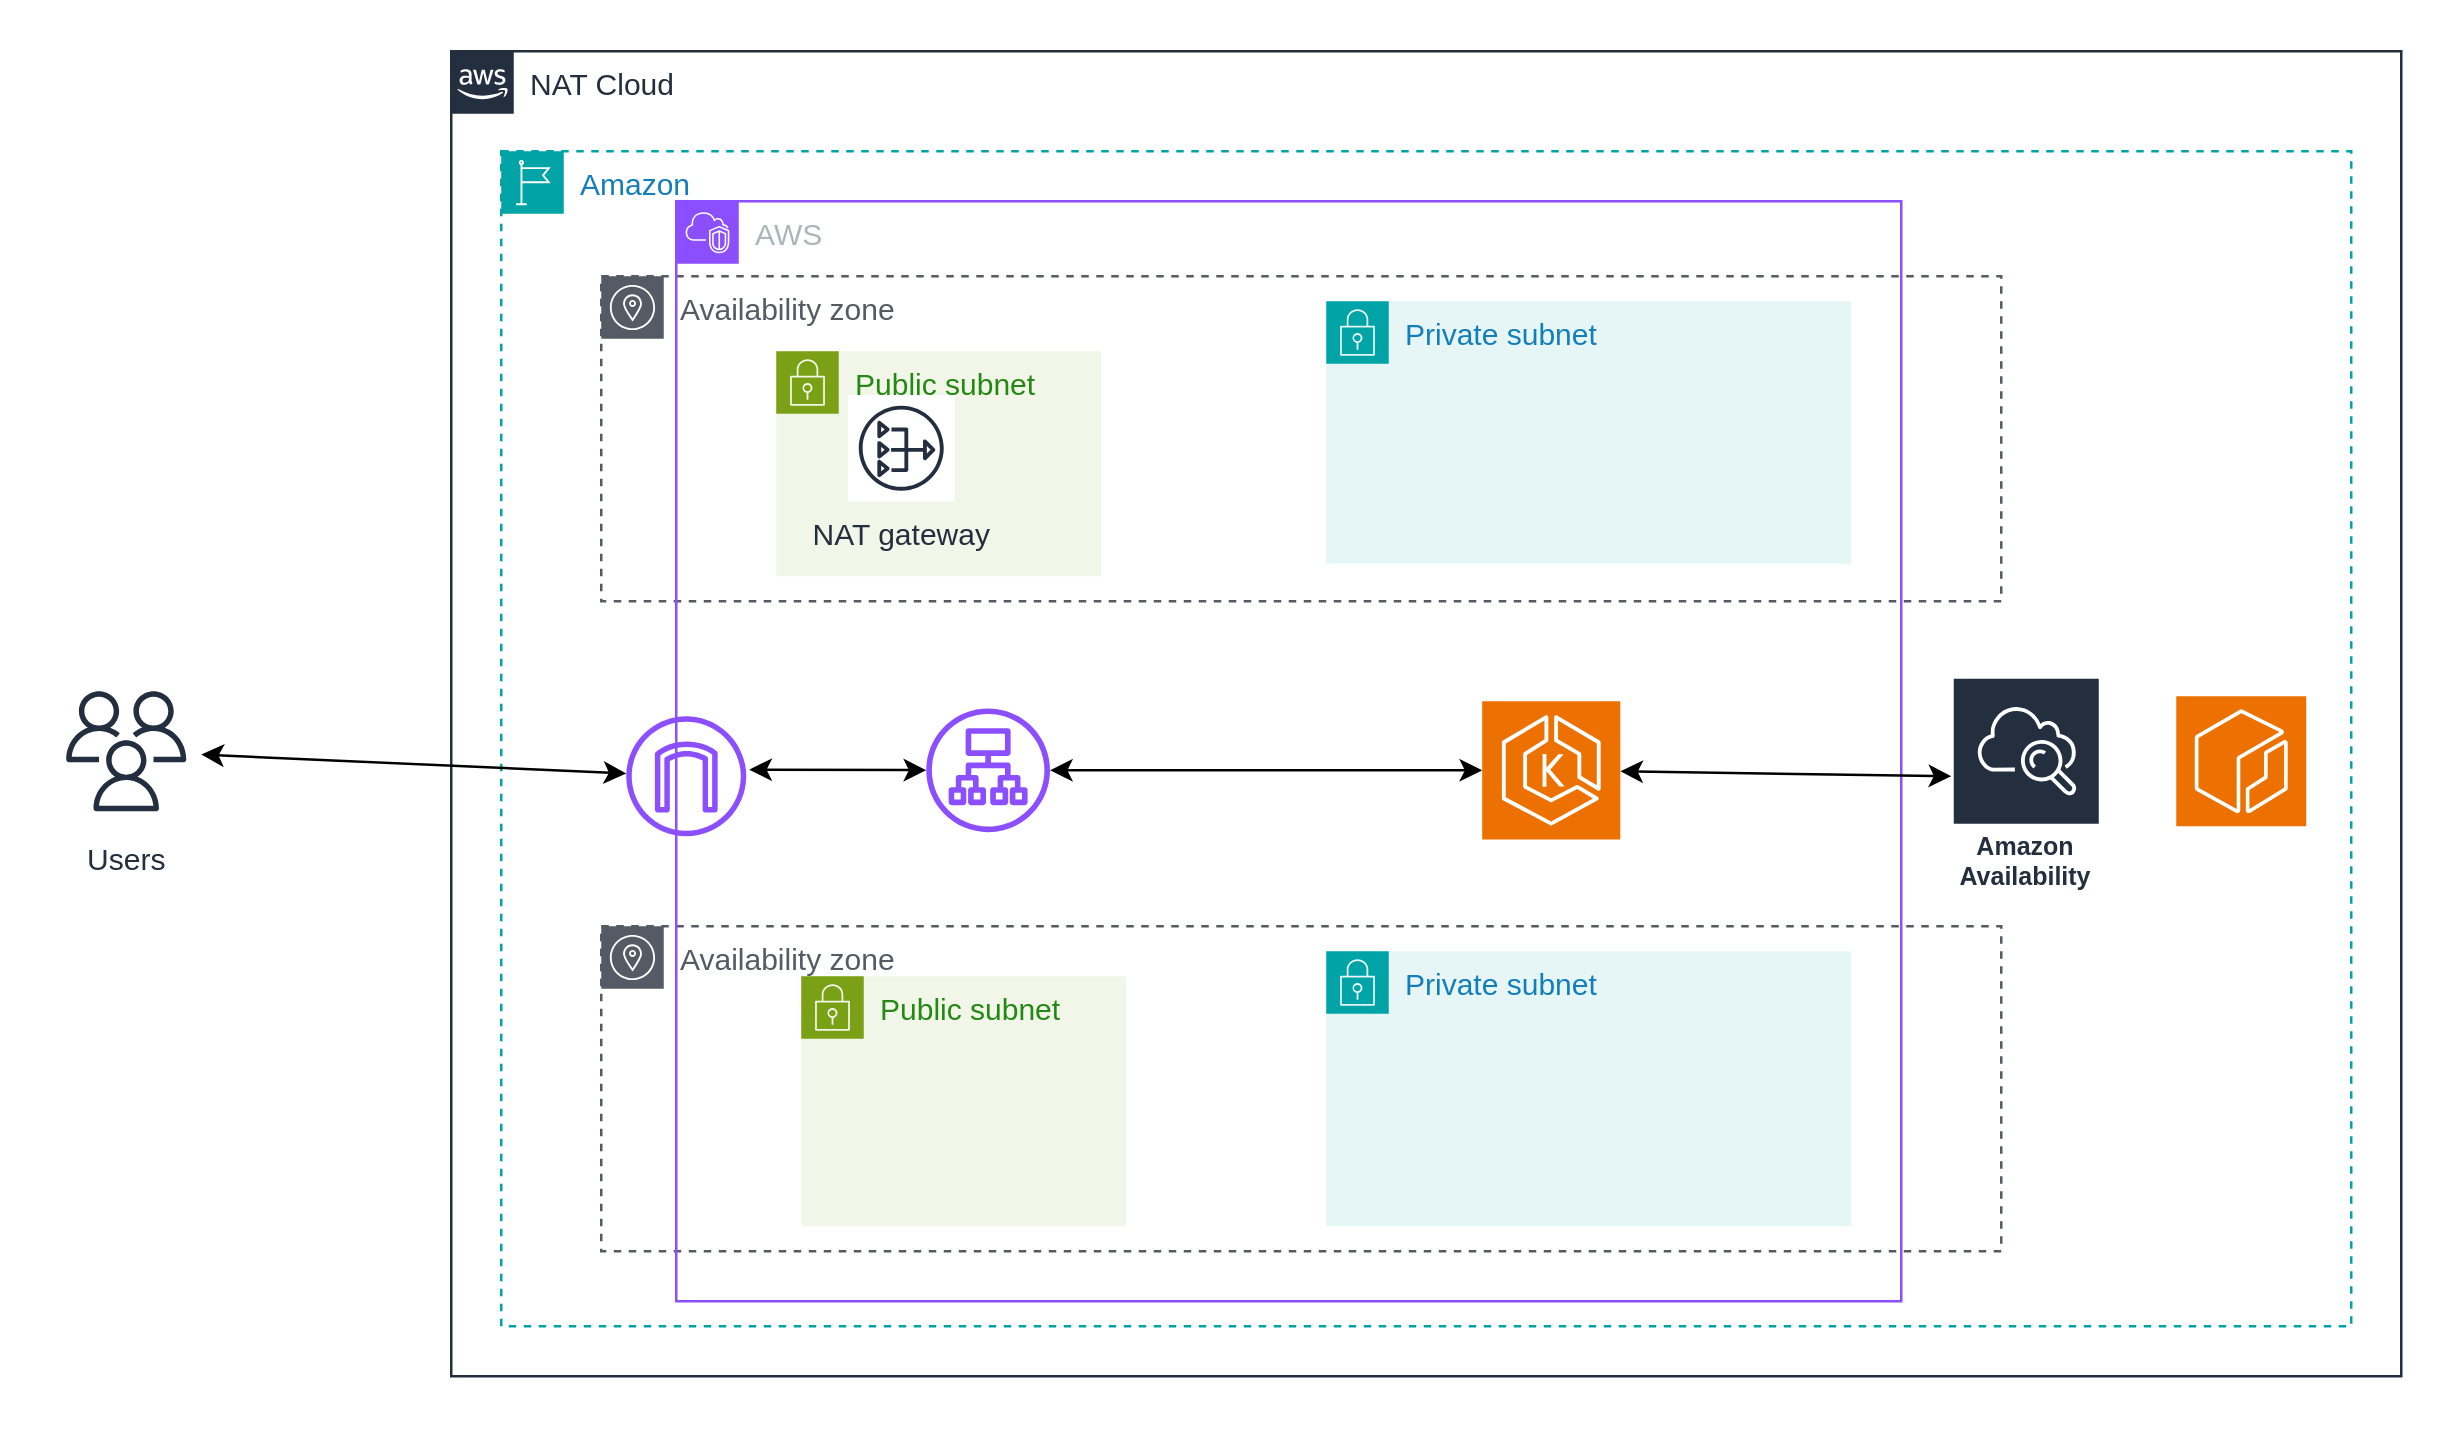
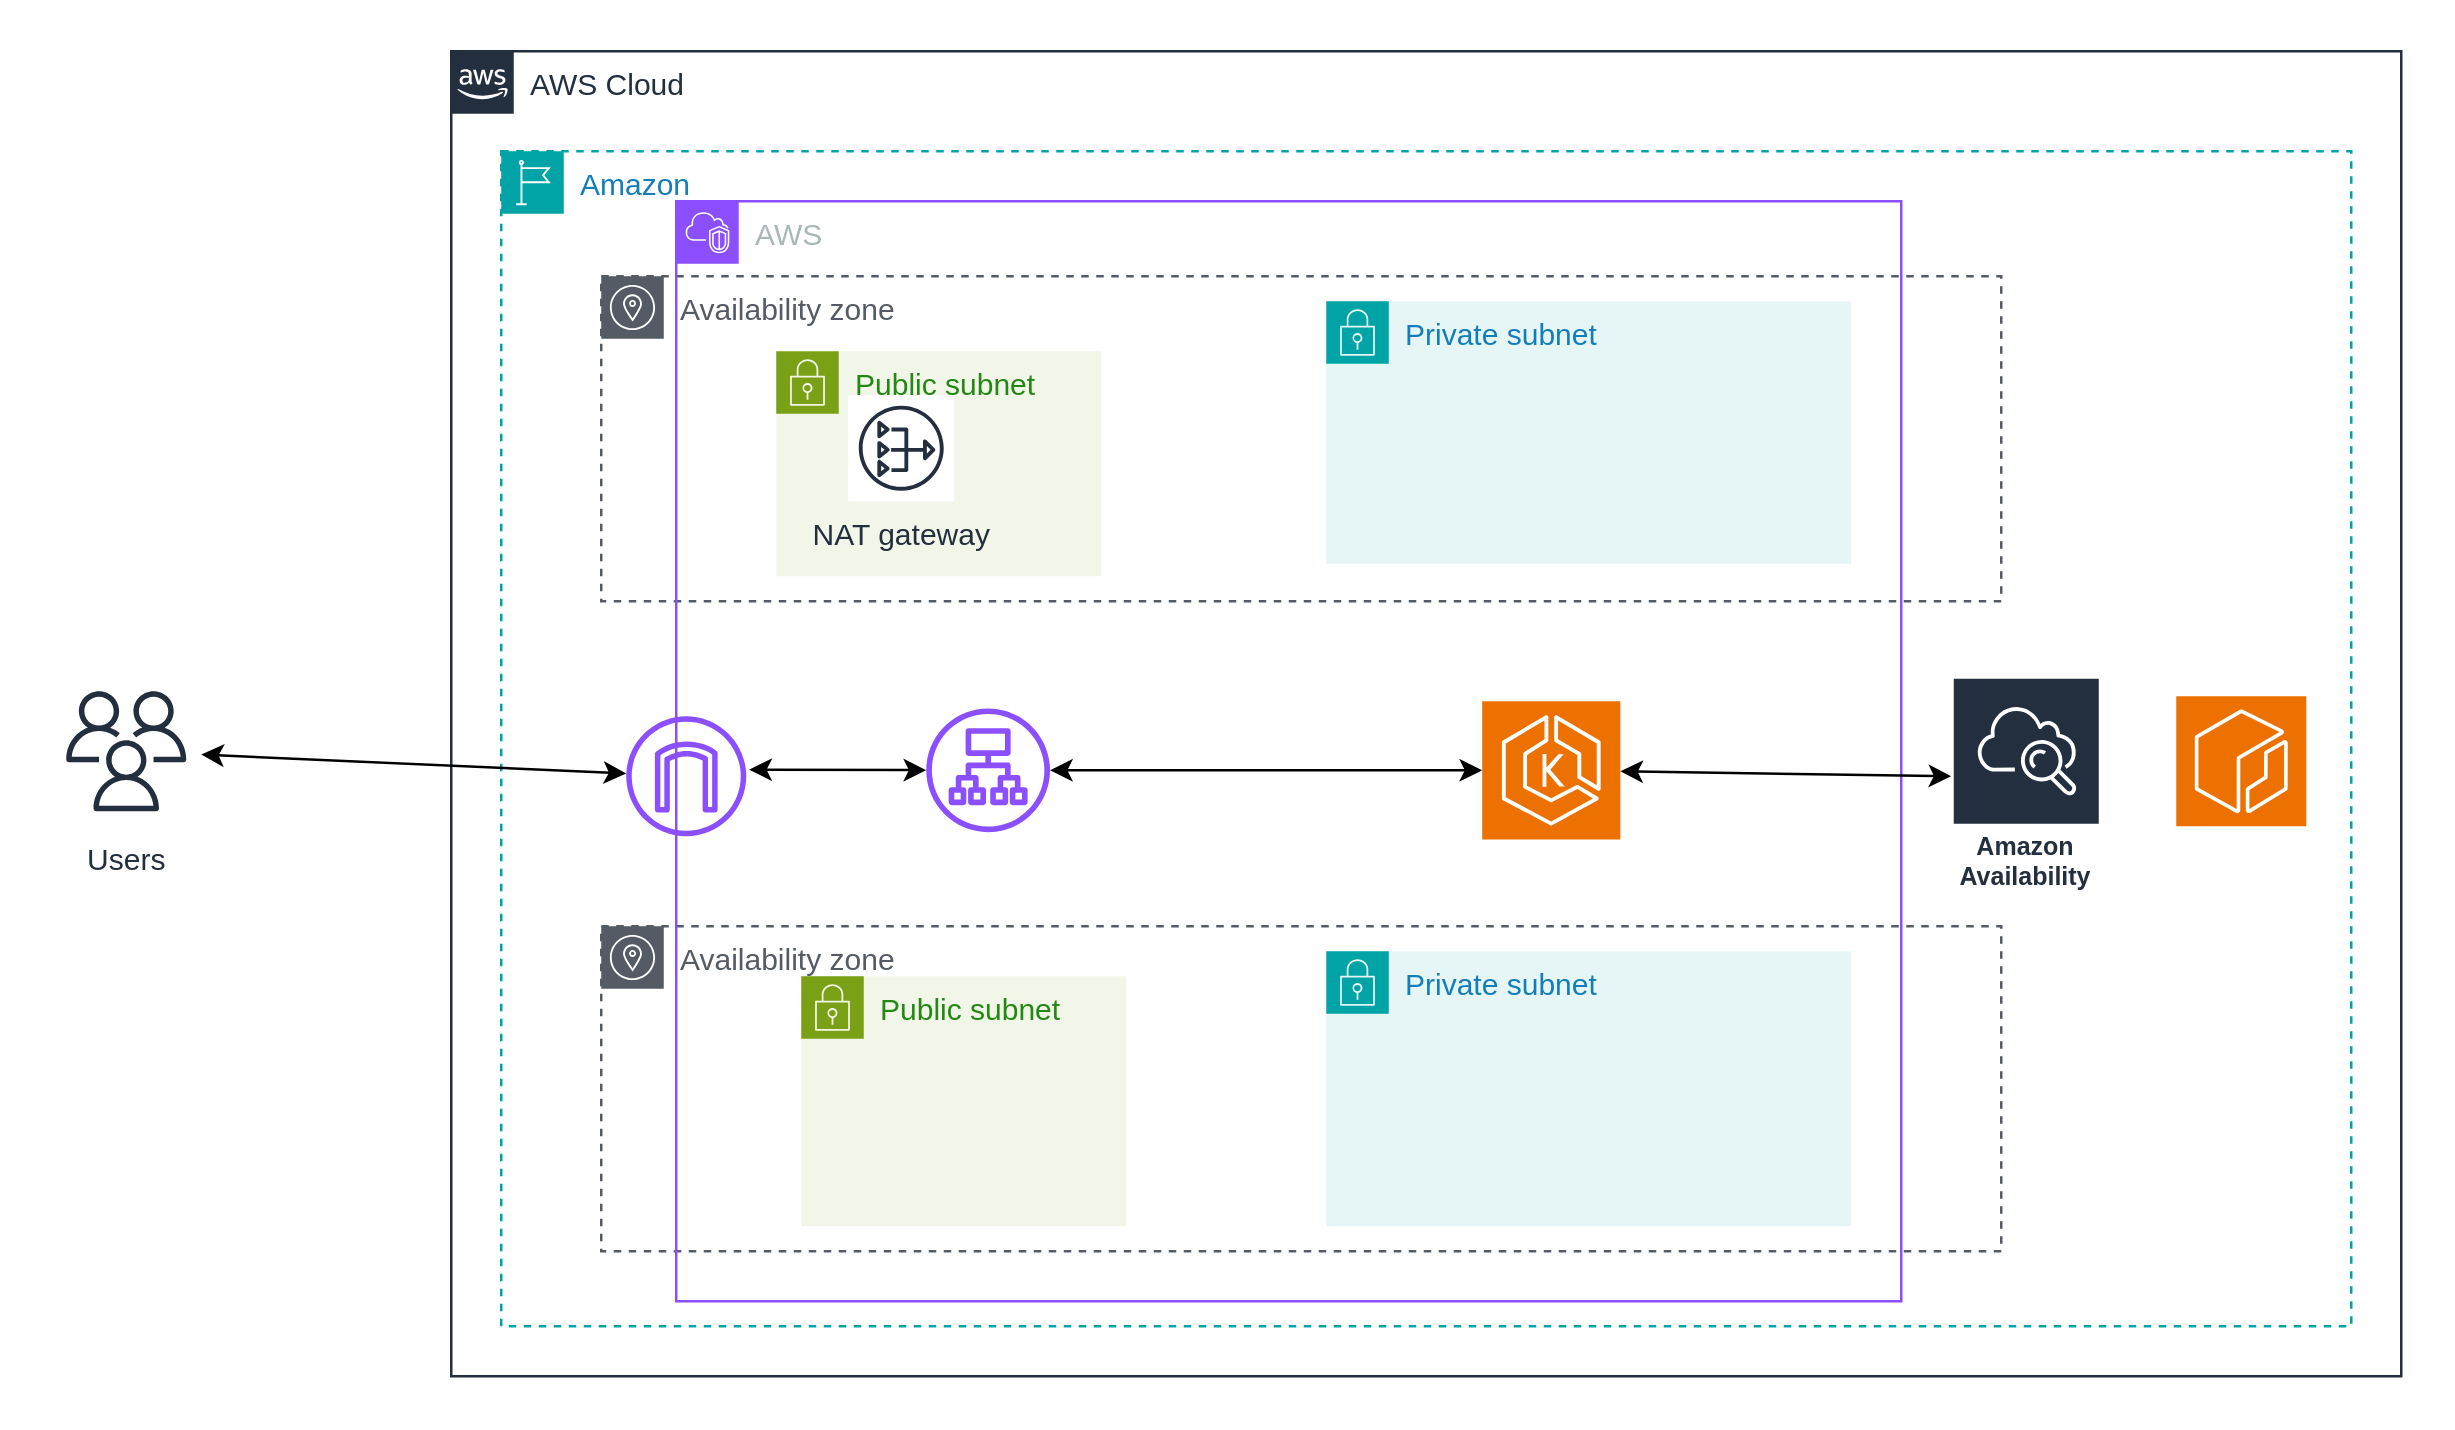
node "NAT Cloud": label "NAT Cloud" -> "AWS Cloud"
